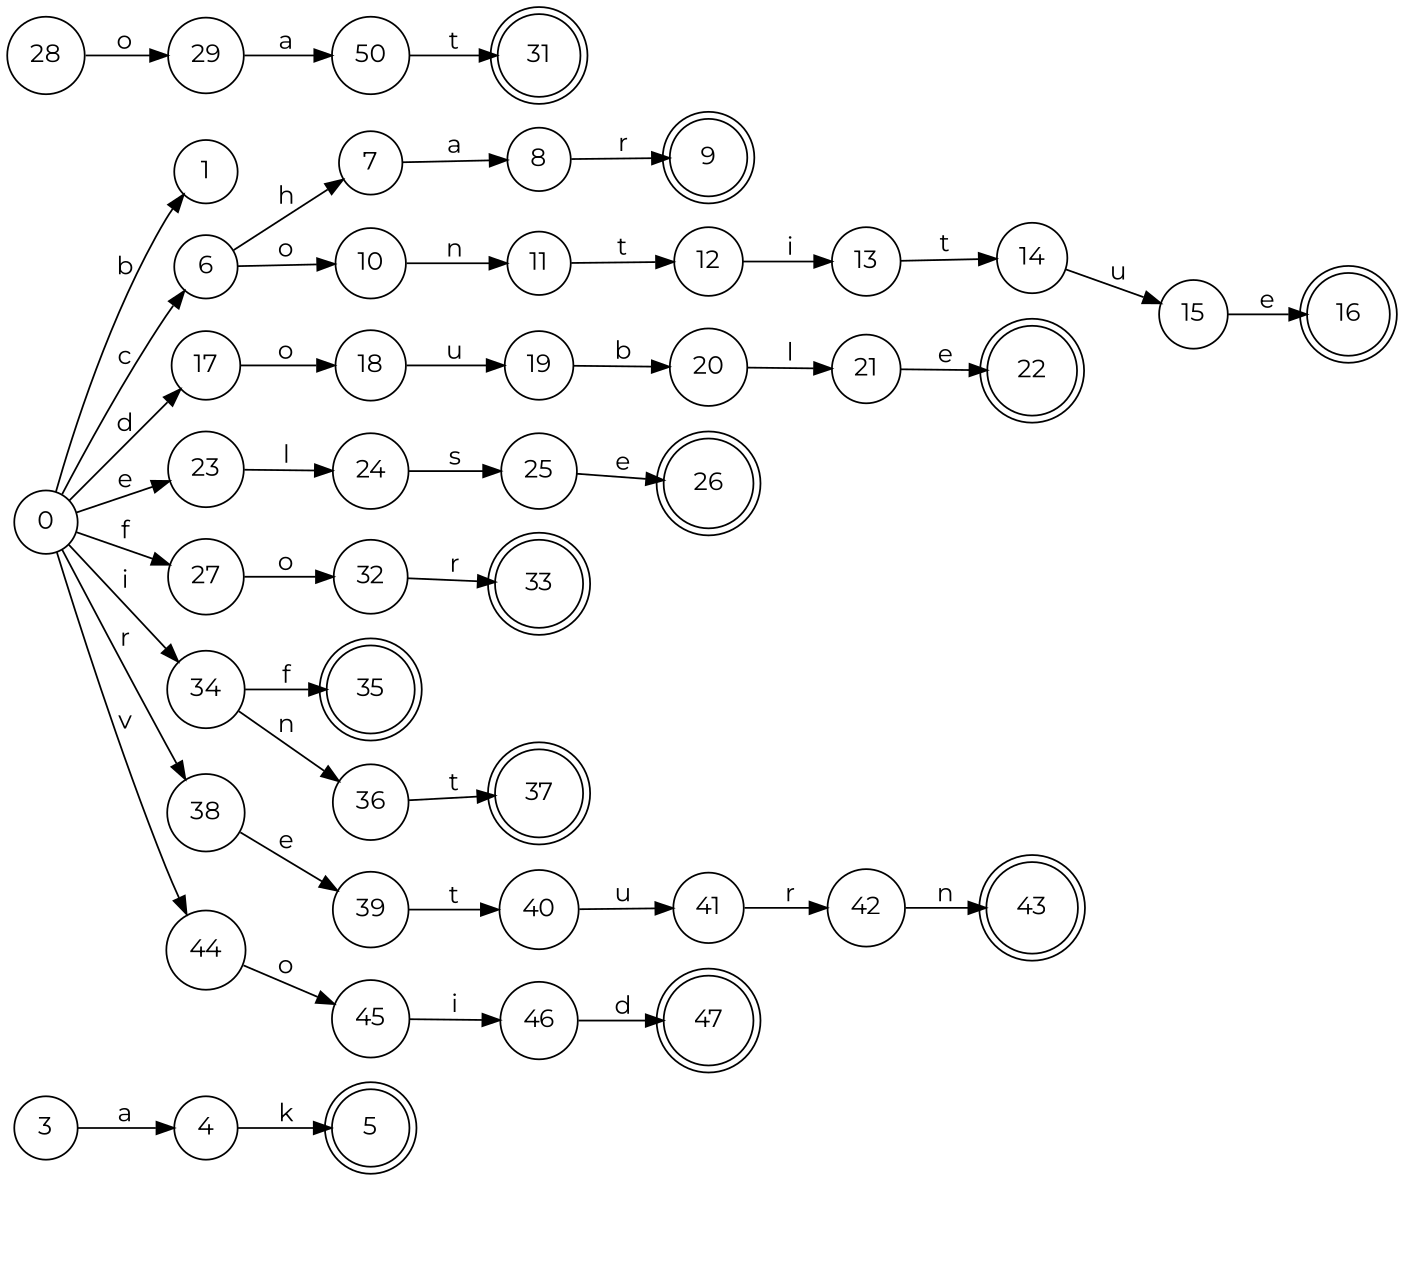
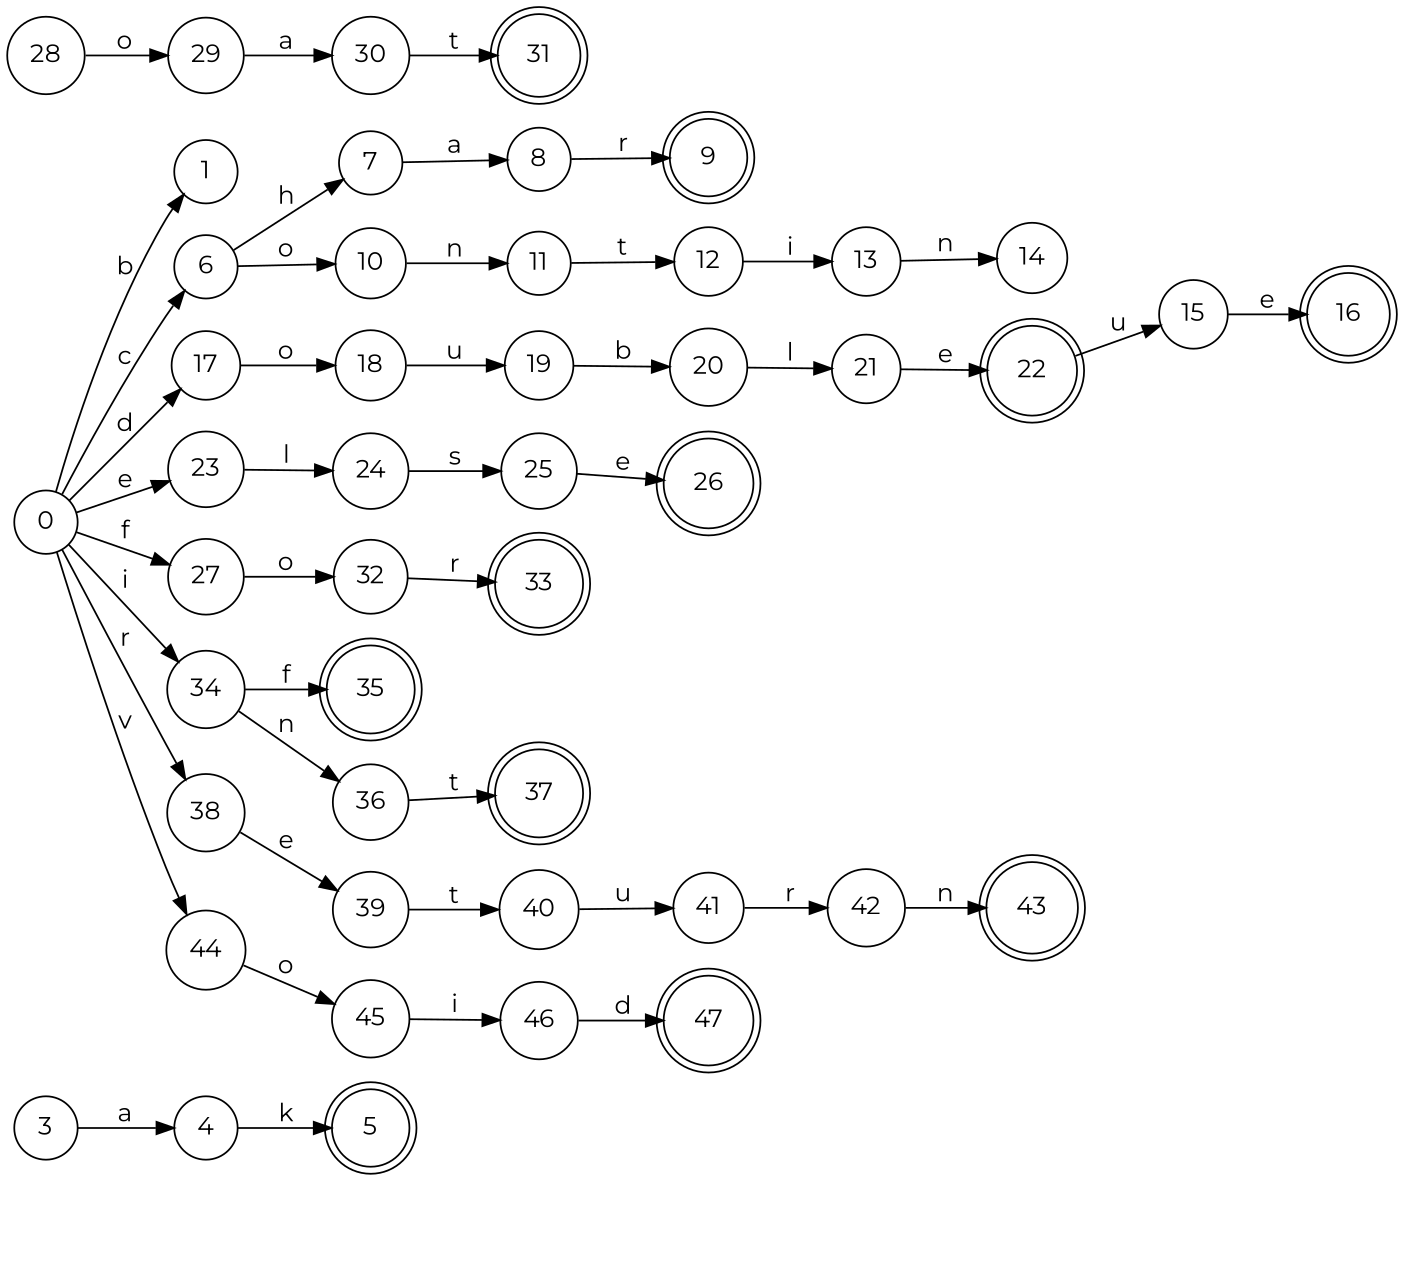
node "50": label "50" -> "30"
edge "13" -> "14": label "t" -> "n"
edge "14" -> "15": now "22" -> "15"
